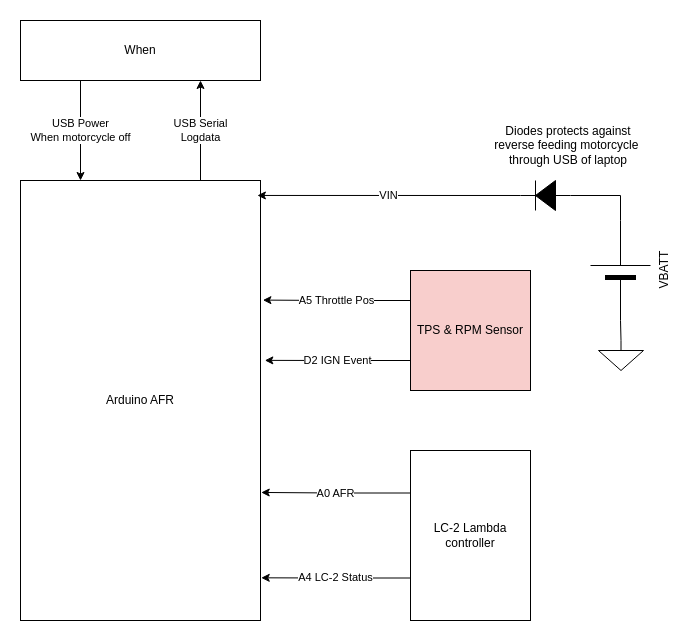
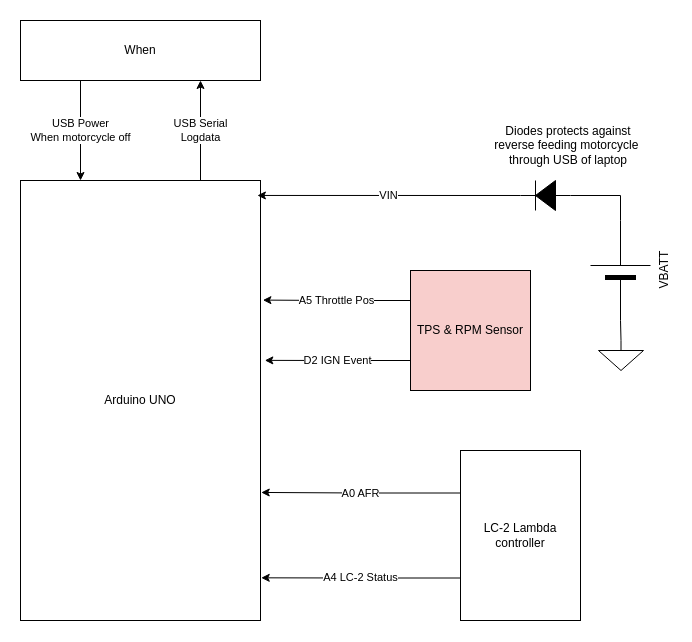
node "Arduino AFR": label "Arduino AFR" -> "Arduino UNO"
node "LC-2 Lambda controller": moved (471, 536) -> (521, 536)
